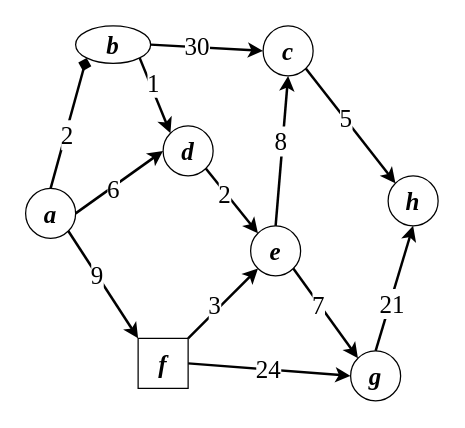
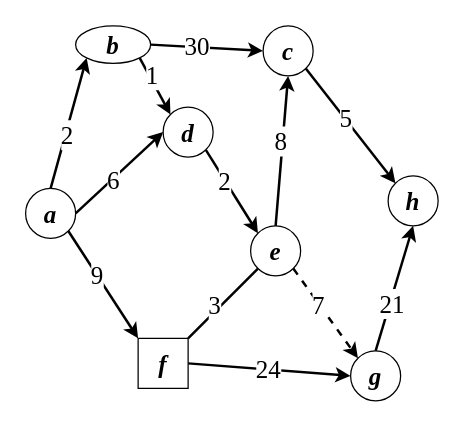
edge "a" -> "b": arrowhead diamond -> classic
node "d": moved (188, 151) -> (188, 132)
edge "f" -> "e": arrowhead classic -> none
edge "e" -> "g": style solid -> dashed
